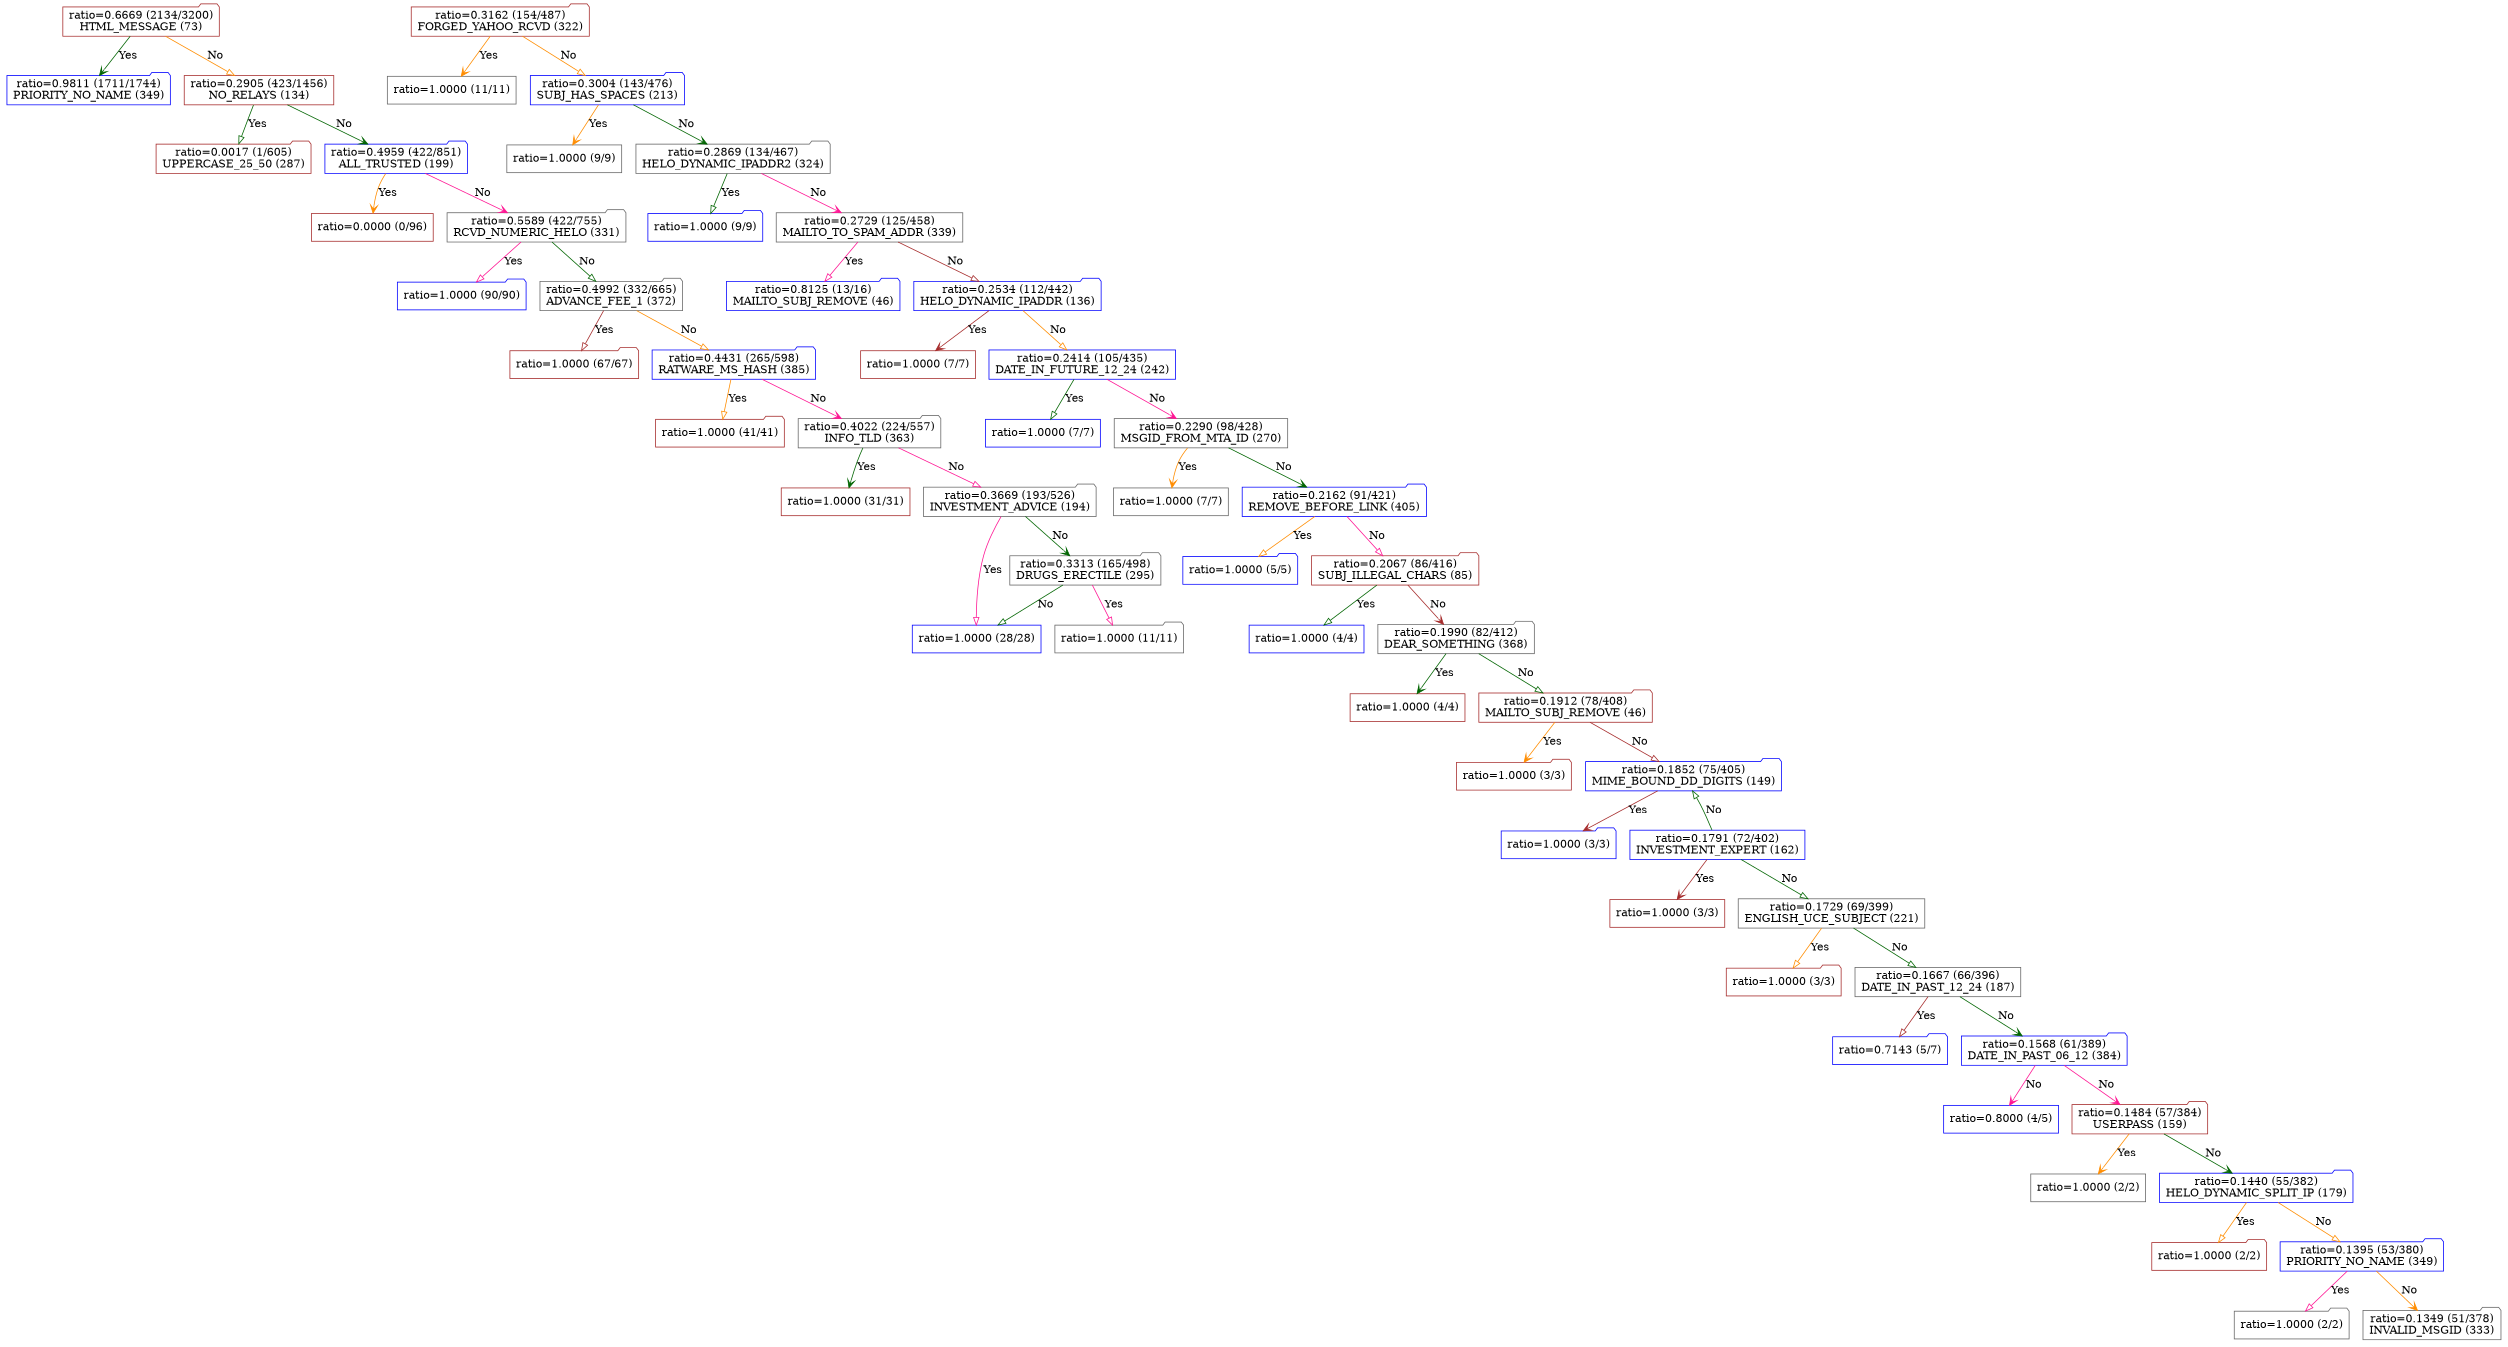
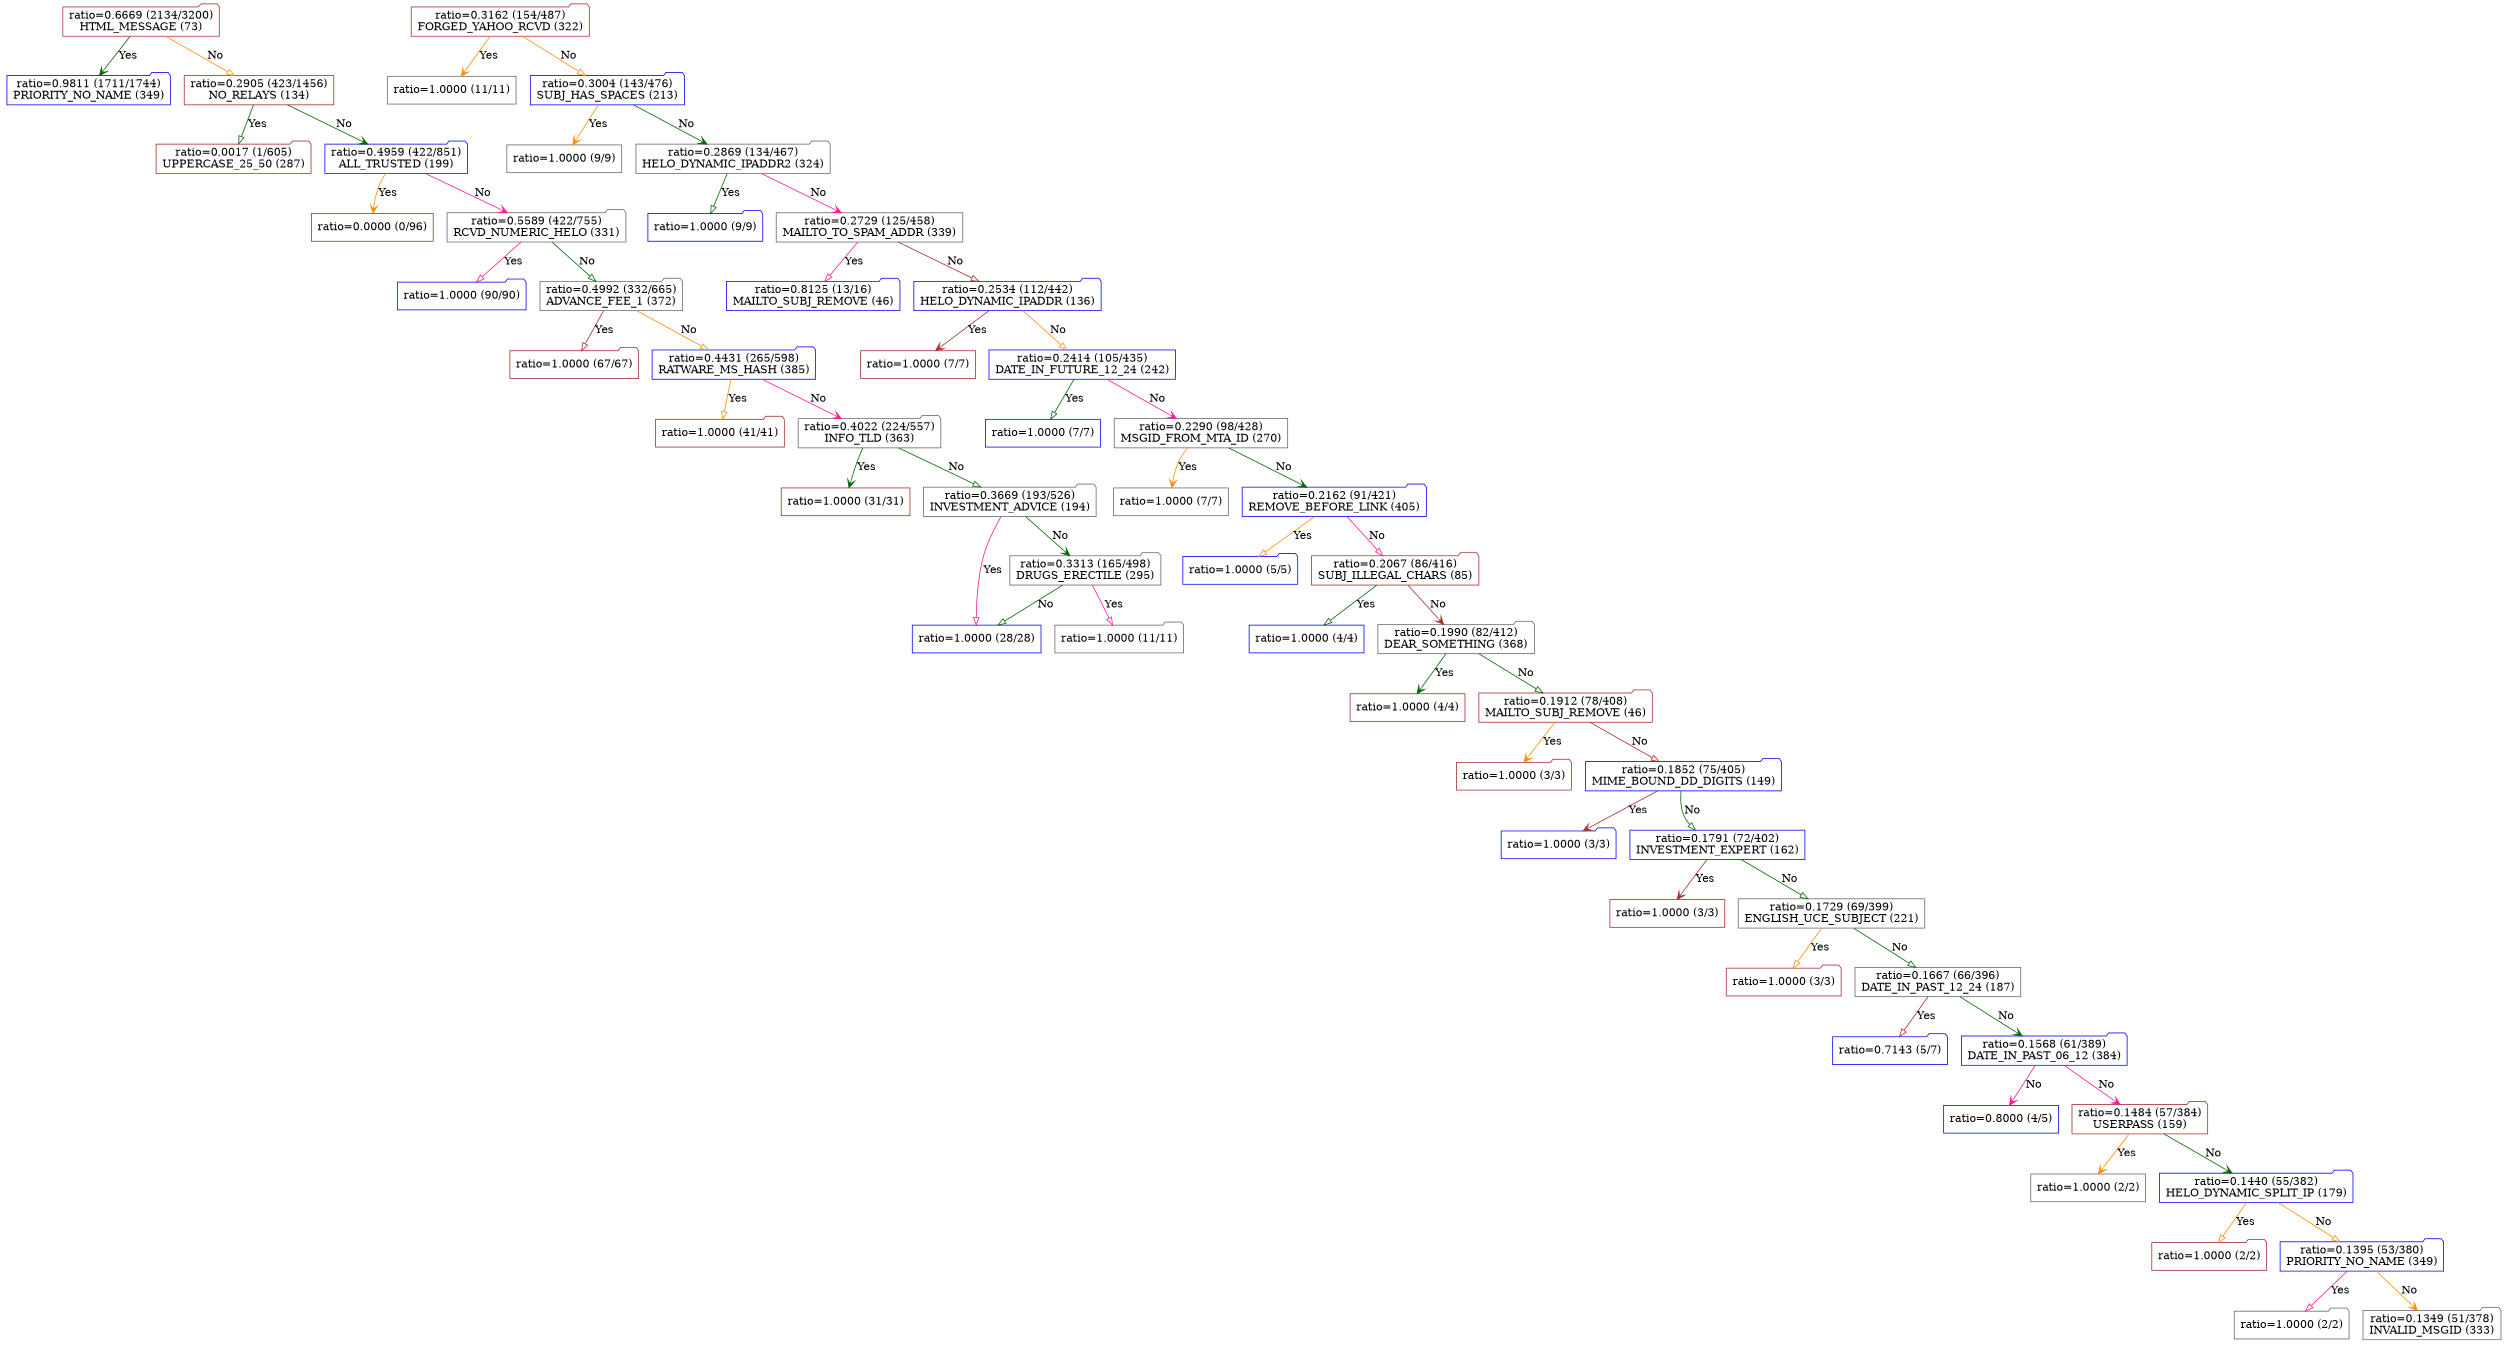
edge "ratio=0.4022 (224/557) INFO_TLD (363)" -> "ratio=0.3669 (193/526) INVESTMENT_ADVICE (194)": color deeppink -> darkgreen
edge "ratio=0.1791 (72/402) INVESTMENT_EXPERT (162)" -> "ratio=0.1852 (75/405) MIME_BOUND_DD_DIGITS (149)": reversed
